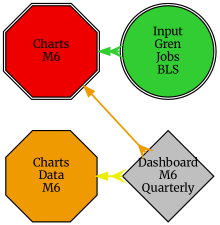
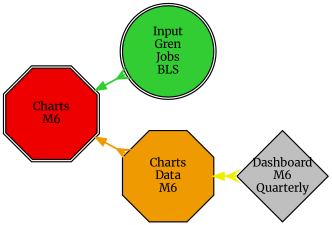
edge "Charts M6" -- "Dashboard M6 Quarterly": now "Charts M6" -- "Charts Data M6"
